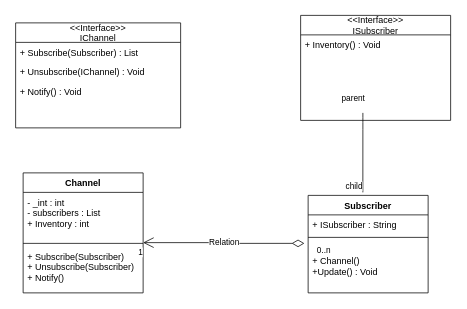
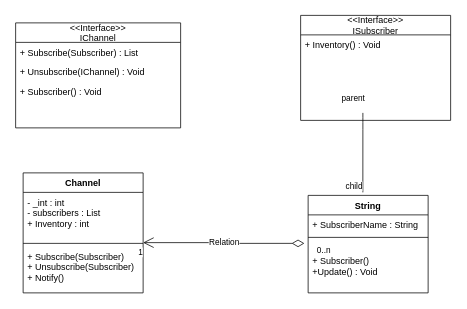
node "+ Notify() : Void": label "+ Notify() : Void" -> "+ Subscriber() : Void"
node "Subscriber": label "Subscriber" -> "String"
node "+ ISubscriber : String": label "+ ISubscriber : String" -> "+ SubscriberName : String"
node "+ Channel() +Update() : Void": label "+ Channel() +Update() : Void" -> "+ Subscriber() +Update() : Void"
